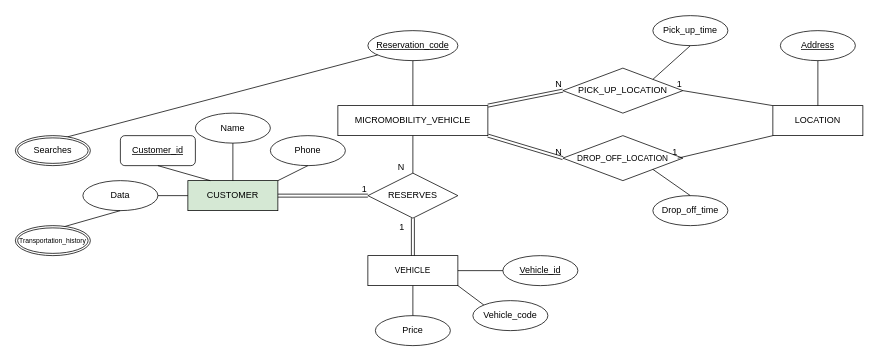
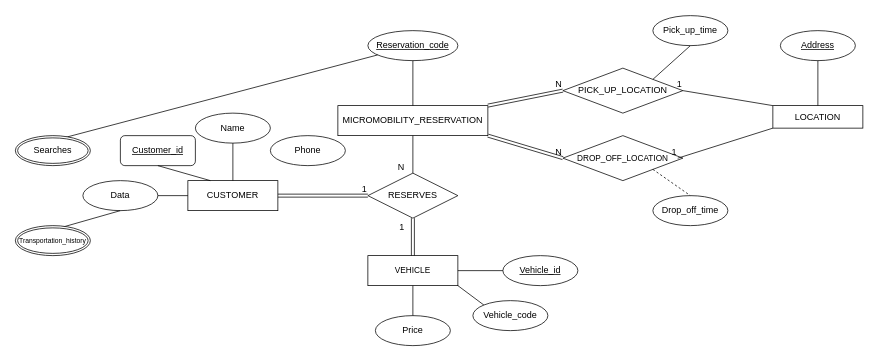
node "MICROMOBILITY_VEHICLE": label "MICROMOBILITY_VEHICLE" -> "MICROMOBILITY_RESERVATION"
node "LOCATION": size 90x30 -> 90x23
edge "Phone" -- "CUSTOMER": removed
edge "DROP_OFF_LOCATION" -- "Drop_off_time": style solid -> dashed
node "CUSTOMER": fillcolor #d5e8d4 -> #ffffff
